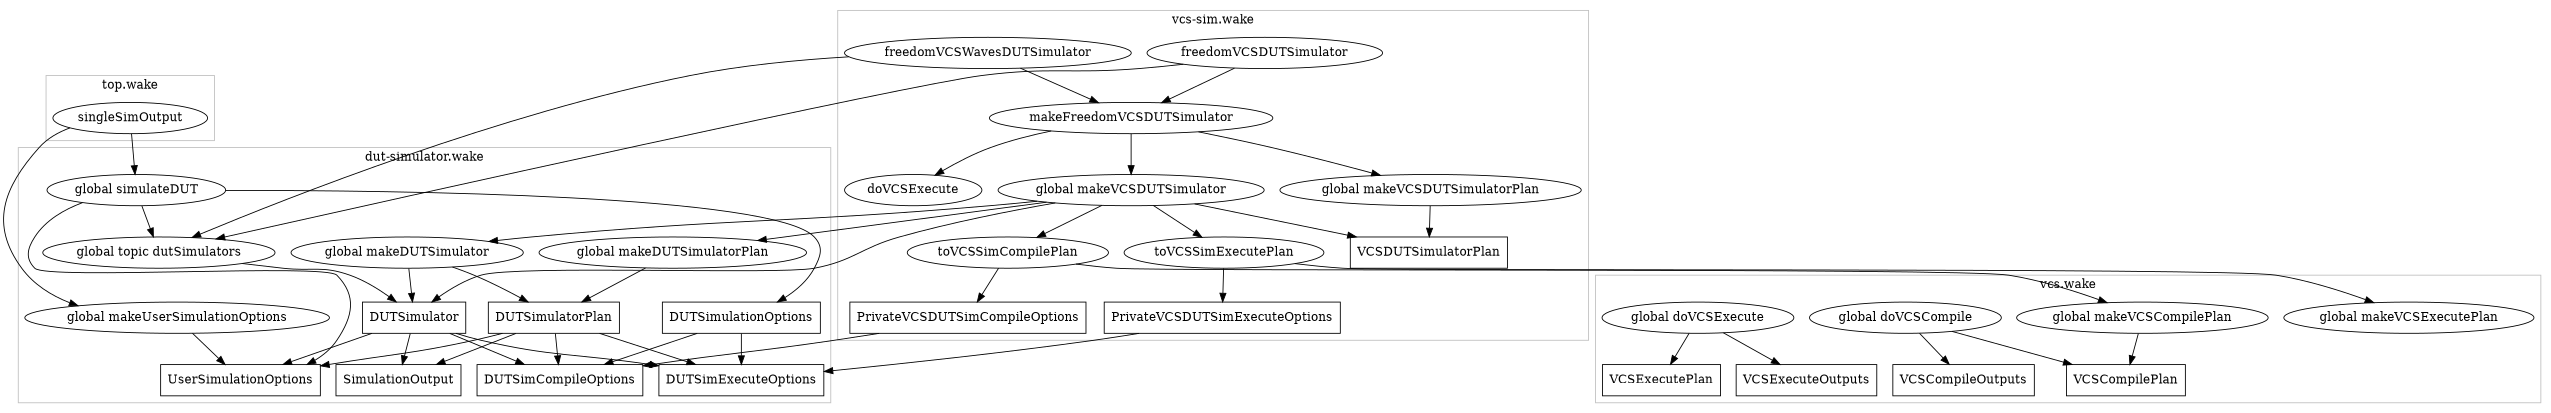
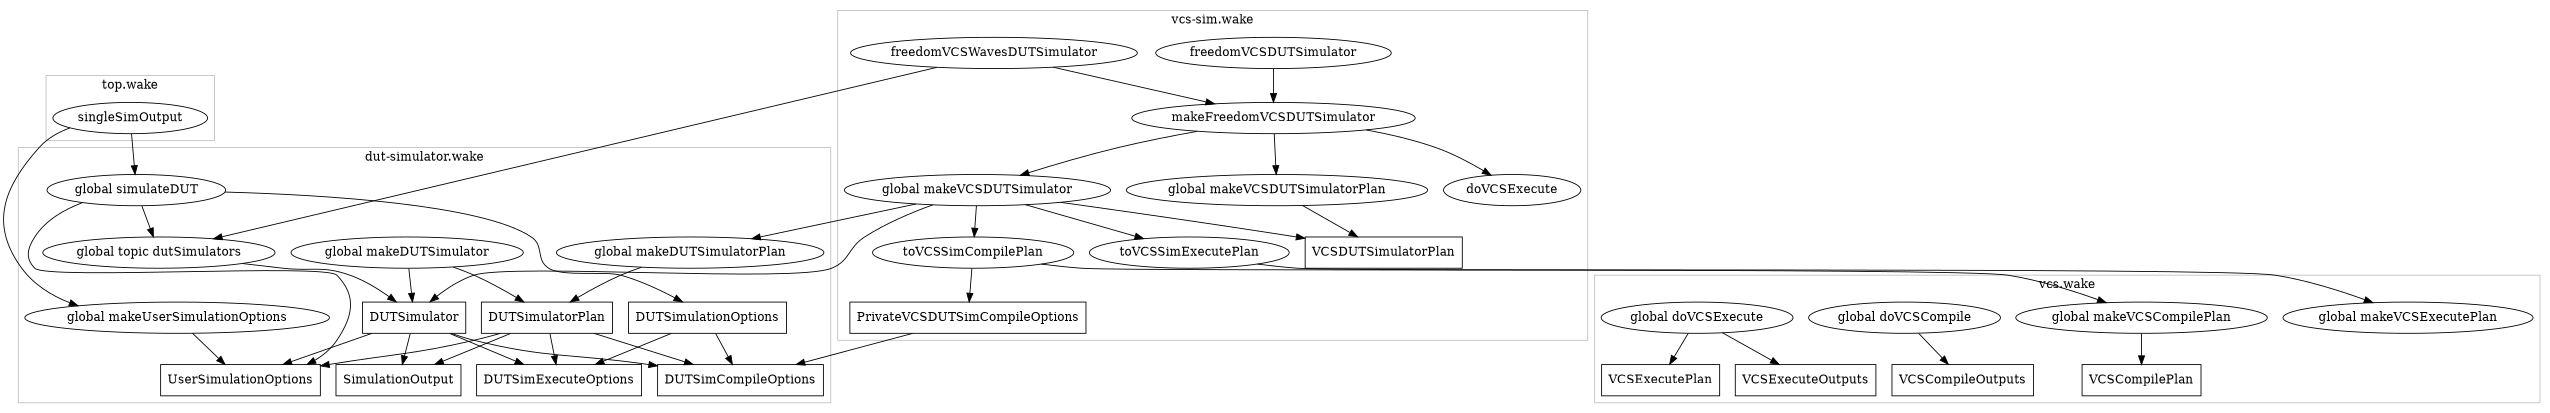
edge "freedomVCSDUTSimulator" -> "global topic dutSimulators": removed
edge "global makeVCSDUTSimulator" -> "global makeDUTSimulator": removed
node "PrivateVCSDUTSimExecuteOptions": removed
edge "global doVCSCompile" -> "VCSCompilePlan": removed
